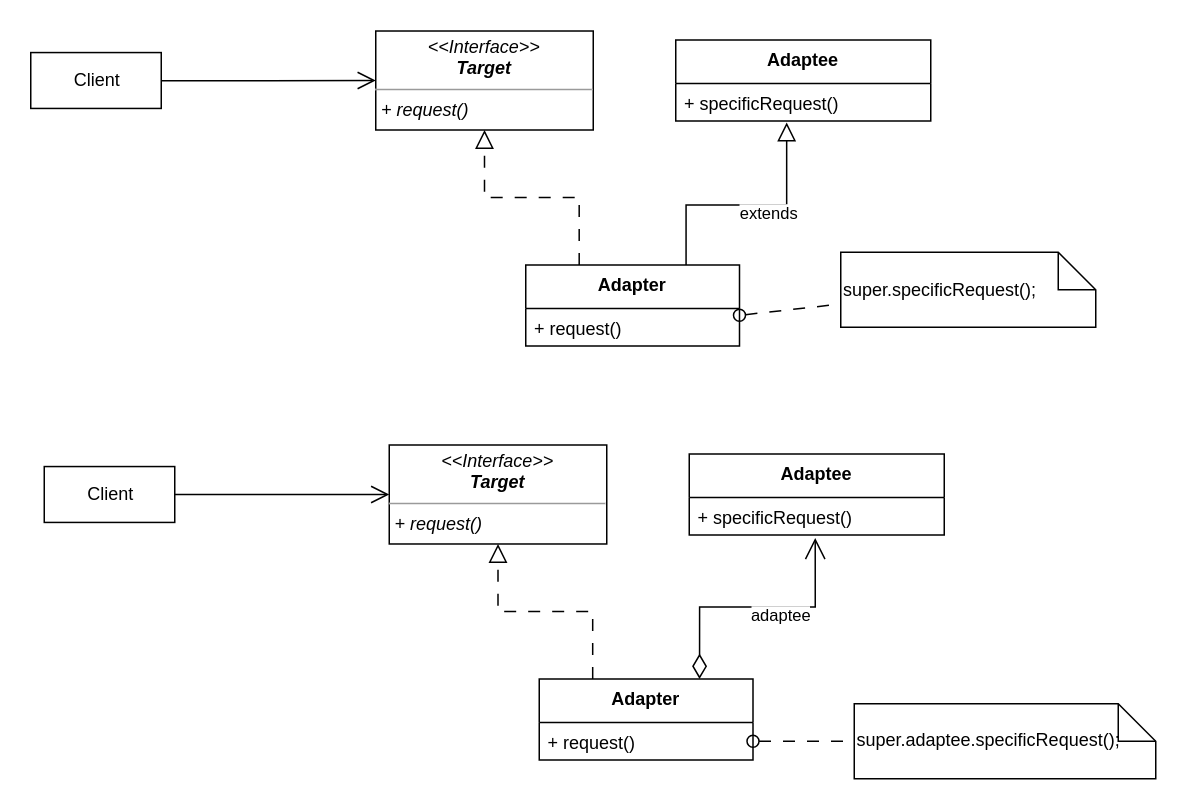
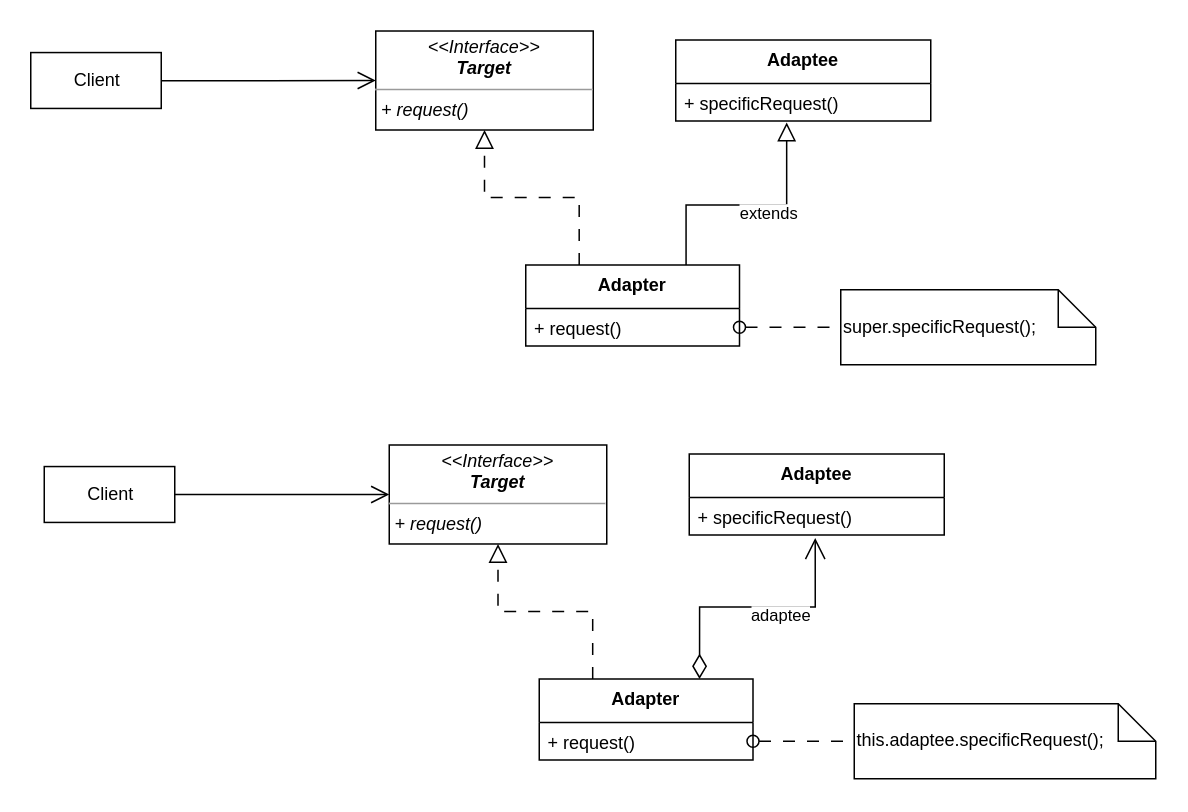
node "super.specificRequest();": moved (968, 290) -> (968, 327)
node "super.adaptee.specificRequest();": label "super.adaptee.specificRequest();" -> "this.adaptee.specificRequest();"
